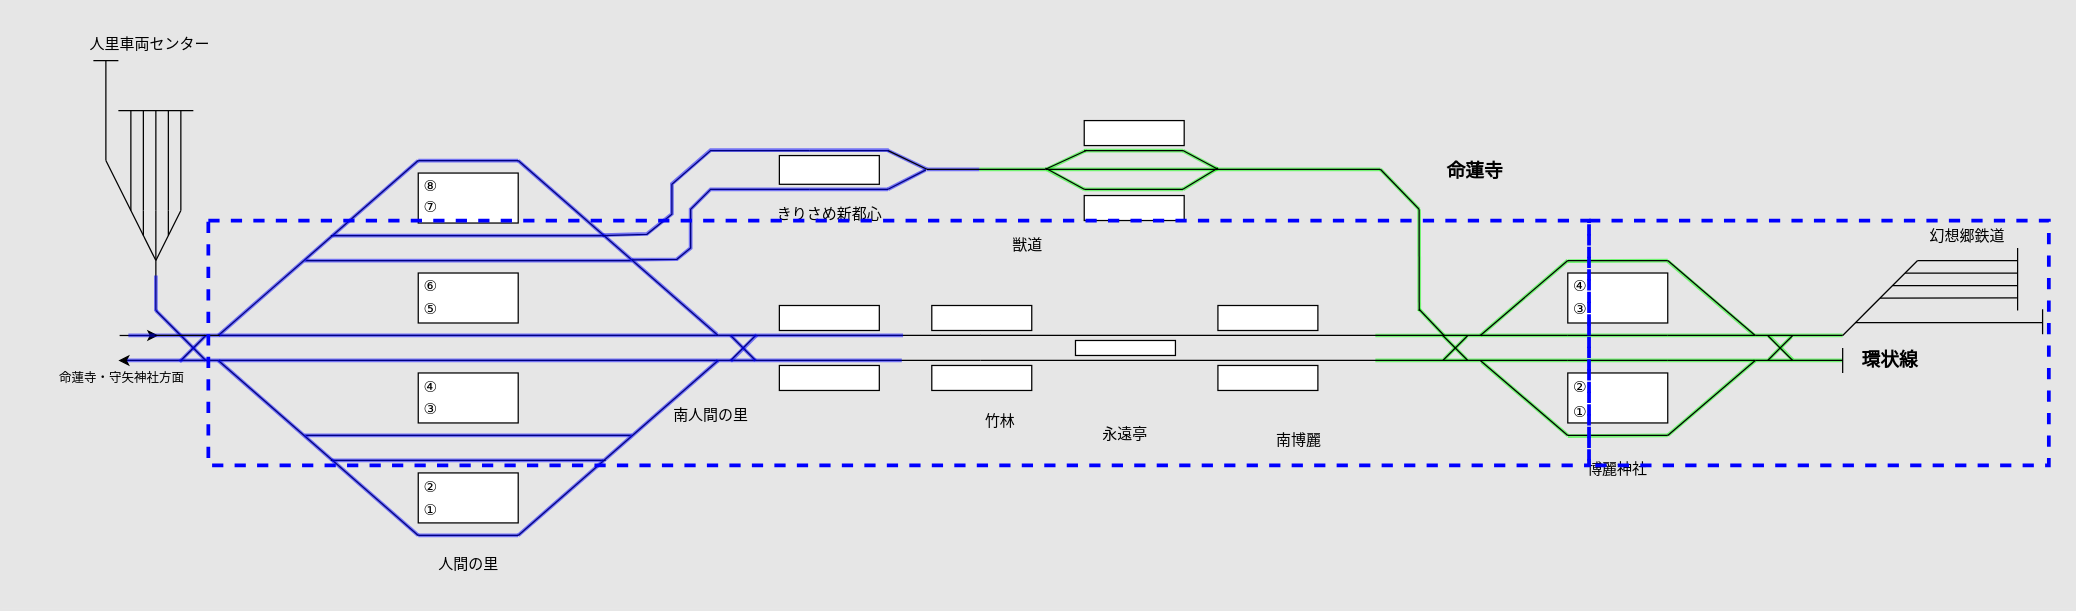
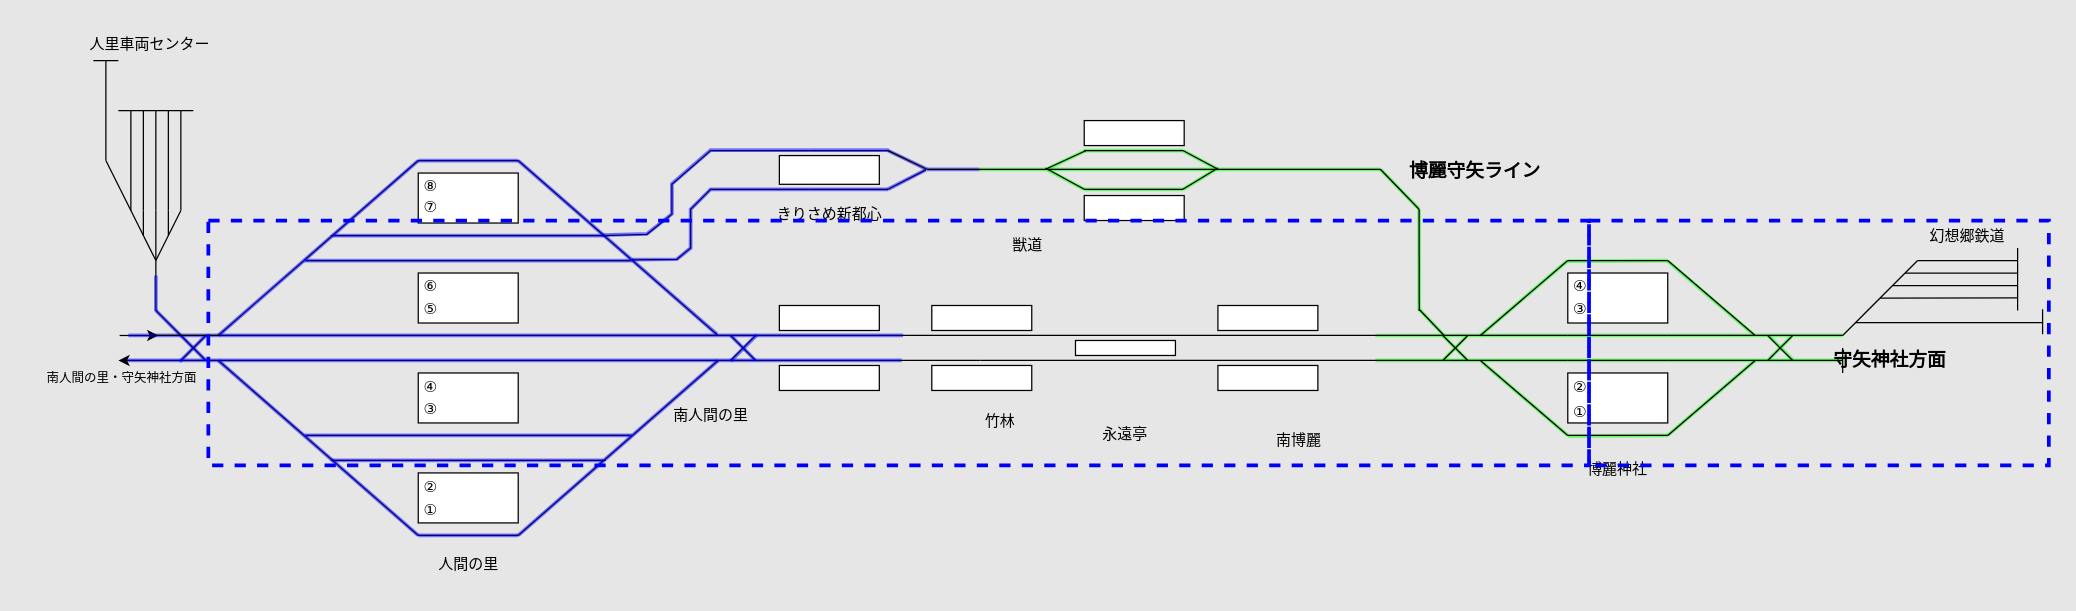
node "命蓮寺": label "命蓮寺" -> "博麗守矢ライン"
node "環状線": label "環状線" -> "守矢神社方面"
node "命蓮寺・守矢神社方面": label "命蓮寺・守矢神社方面" -> "南人間の里・守矢神社方面"
